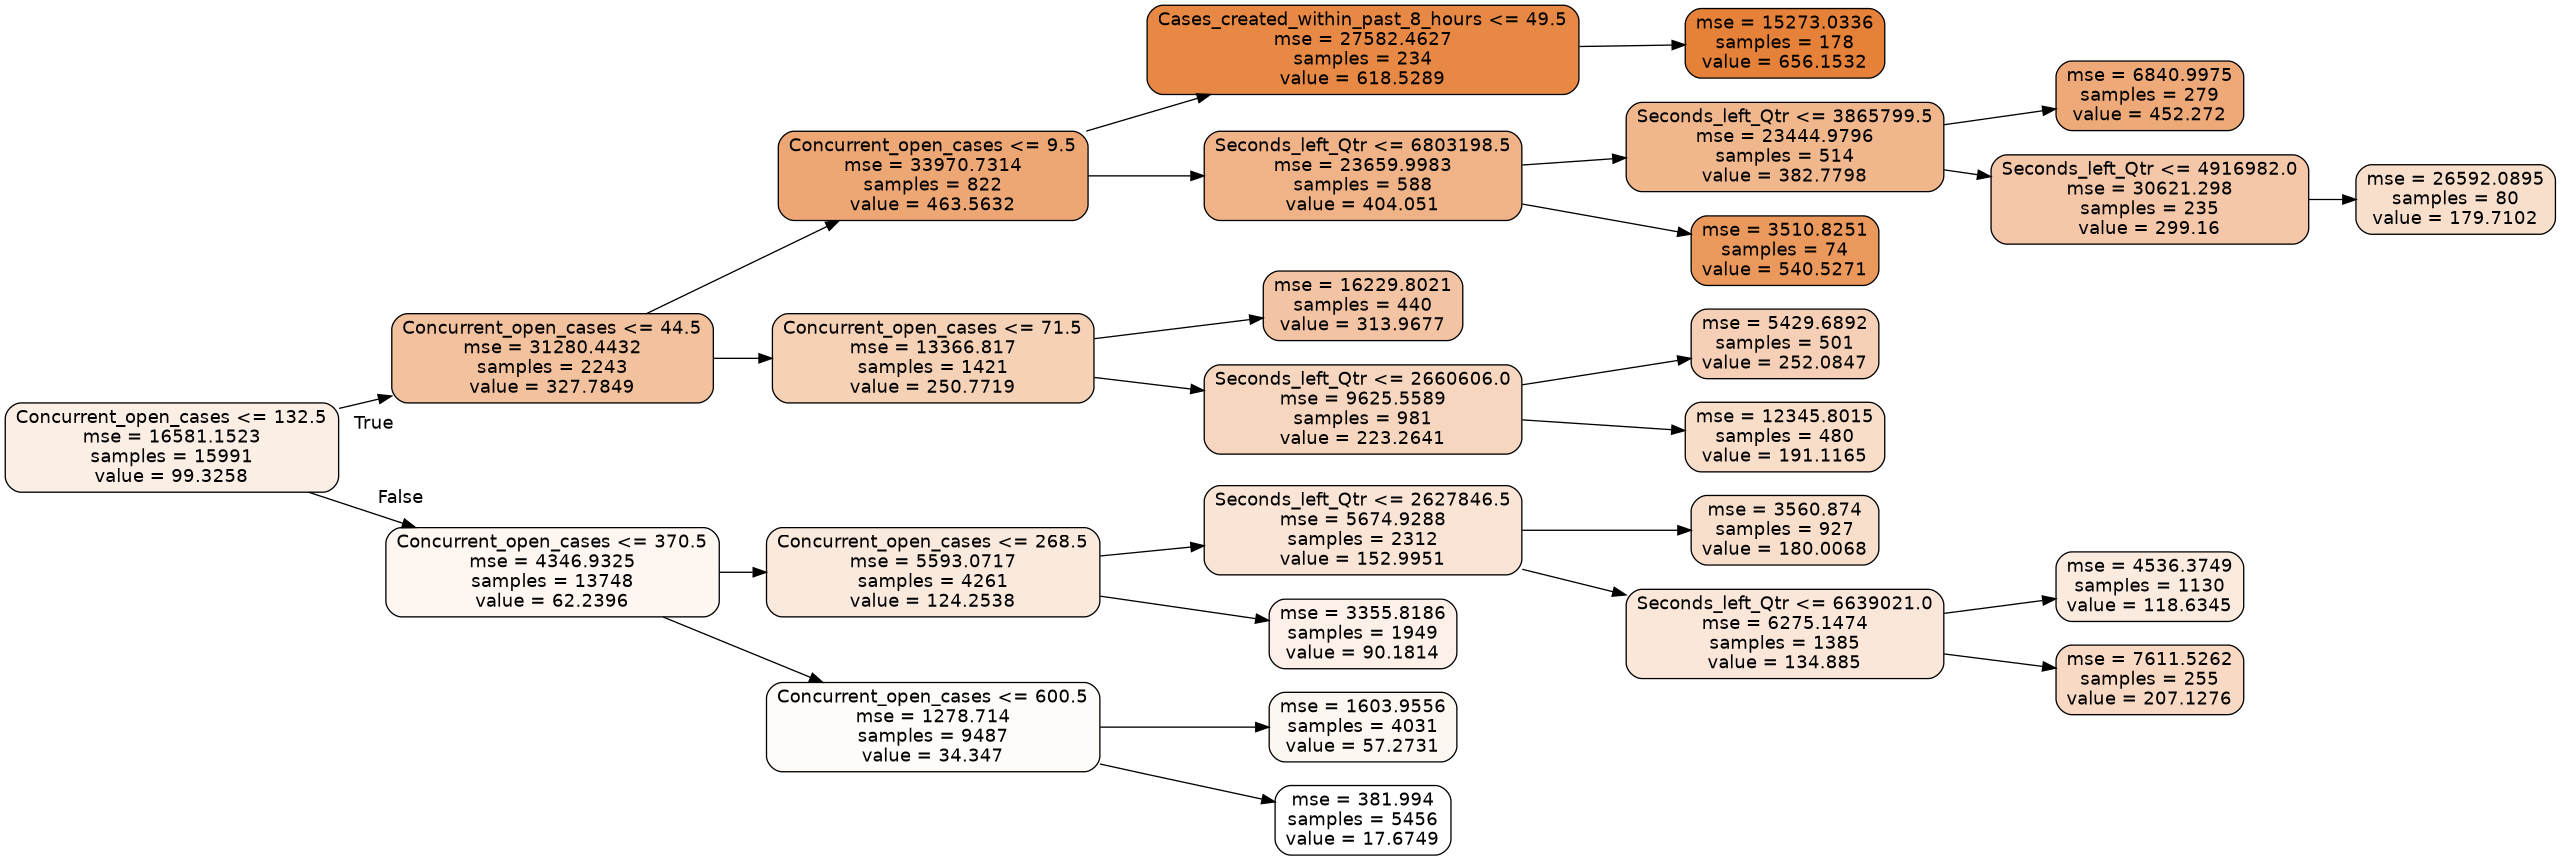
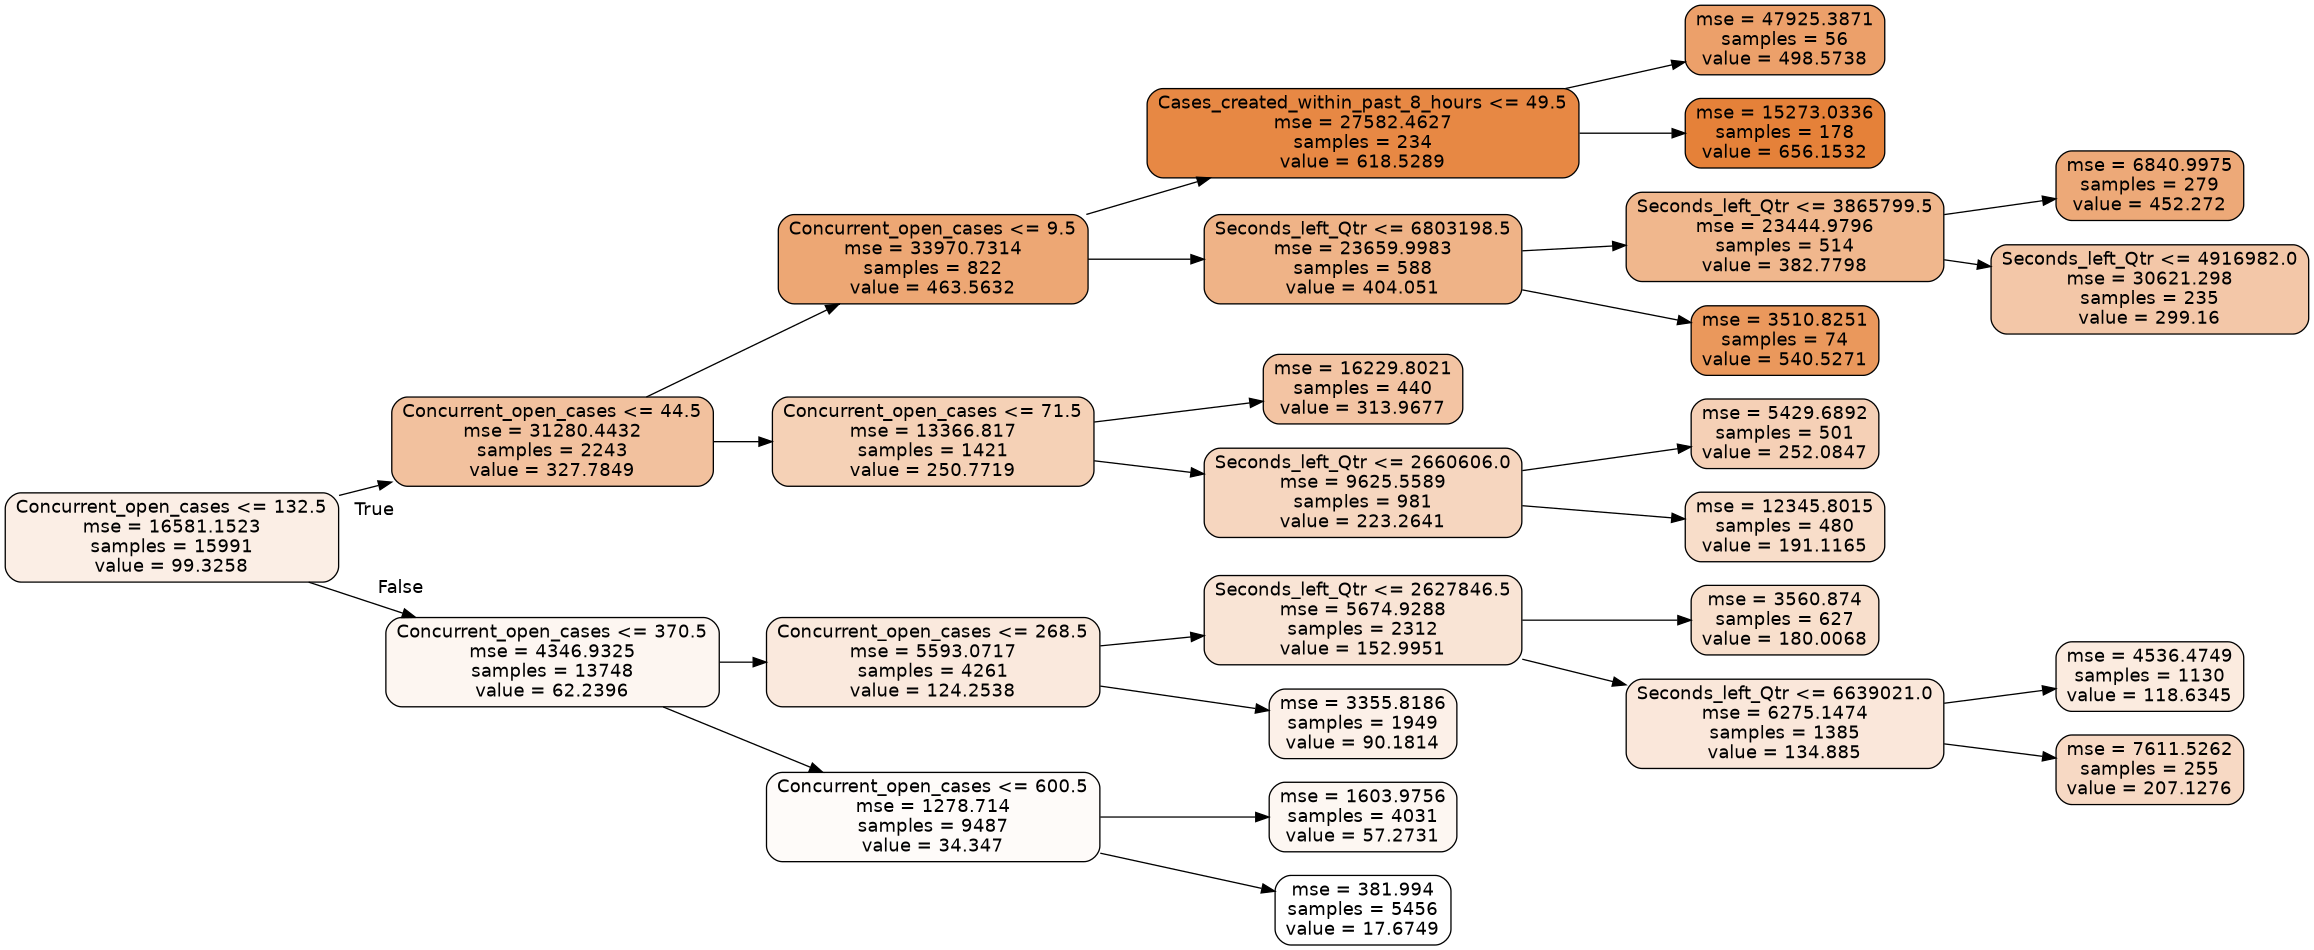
node "mse = 47925.3871 samples = 56 value = 498.5738": added
node "mse = 26592.0895 samples = 80 value = 179.7102": removed
node "mse = 3560.874 samples = 927 value = 180.0068": label "mse = 3560.874 samples = 927 value = 180.0068" -> "mse = 3560.874 samples = 627 value = 180.0068"
node "mse = 4536.3749 samples = 1130 value = 118.6345": label "mse = 4536.3749 samples = 1130 value = 118.6345" -> "mse = 4536.4749 samples = 1130 value = 118.6345"
node "mse = 1603.9556 samples = 4031 value = 57.2731": label "mse = 1603.9556 samples = 4031 value = 57.2731" -> "mse = 1603.9756 samples = 4031 value = 57.2731"
